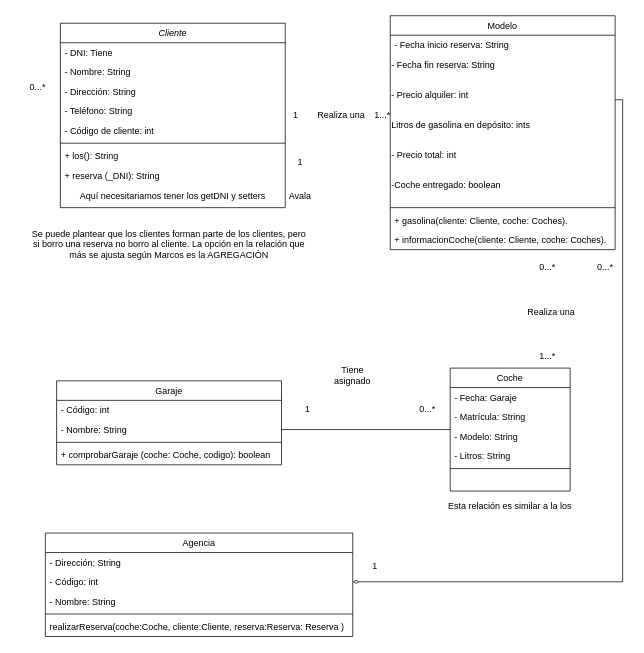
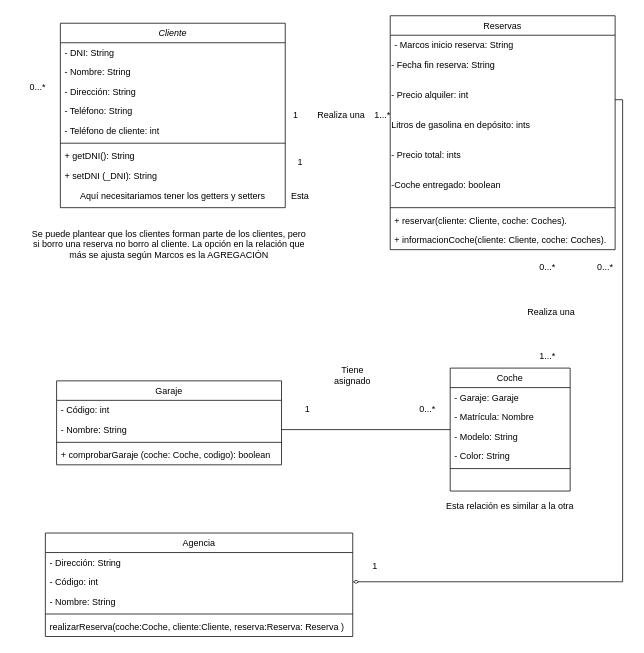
node "Modelo": label "Modelo" -> "Reservas"
node "- Fecha inicio reserva: String": label "- Fecha inicio reserva: String" -> "- Marcos inicio reserva: String"
node "- DNI: Tiene": label "- DNI: Tiene" -> "- DNI: String"
node "- Código de cliente: int": label "- Código de cliente: int" -> "- Teléfono de cliente: int"
node "- Precio total: int": label "- Precio total: int" -> "- Precio total: ints"
node "+ los(): String": label "+ los(): String" -> "+ getDNI(): String"
node "+ reserva (_DNI): String": label "+ reserva (_DNI): String" -> "+ setDNI (_DNI): String"
node "Aquí necesitariamos tener los getDNI y setters": label "Aquí necesitariamos tener los getDNI y setters" -> "Aquí necesitariamos tener los getters y setters"
node "Avala": label "Avala" -> "Esta"
node "+ gasolina(cliente: Cliente, coche: Coches).": label "+ gasolina(cliente: Cliente, coche: Coches)." -> "+ reservar(cliente: Cliente, coche: Coches)."
node "- Fecha: Garaje": label "- Fecha: Garaje" -> "- Garaje: Garaje"
node "- Matrícula: String": label "- Matrícula: String" -> "- Matrícula: Nombre"
node "- Litros: String": label "- Litros: String" -> "- Color: String"
node "Esta relación es similar a la los": label "Esta relación es similar a la los" -> "Esta relación es similar a la otra"
